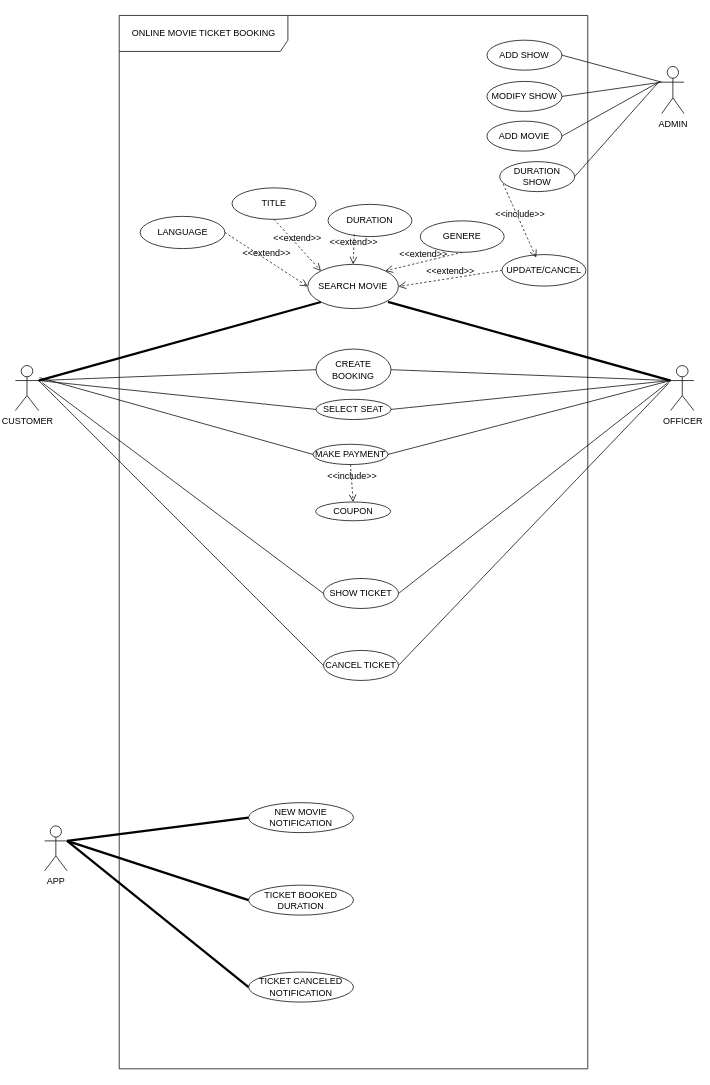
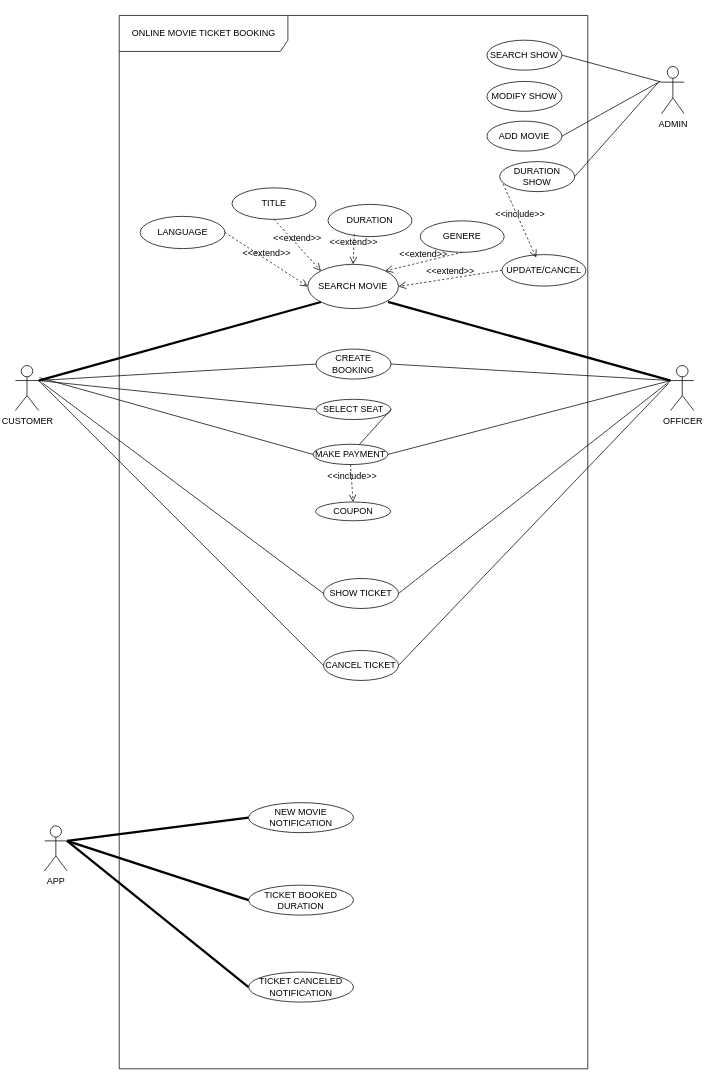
node "ADD SHOW": label "ADD SHOW" -> "SEARCH SHOW"
edge "ADMIN" -- "MODIFY SHOW": removed
node "CREATE BOOKING": size 75x41 -> 75x30
edge "OFFICER" -- "SELECT SEAT": now "MAKE PAYMENT" -- "SELECT SEAT"
